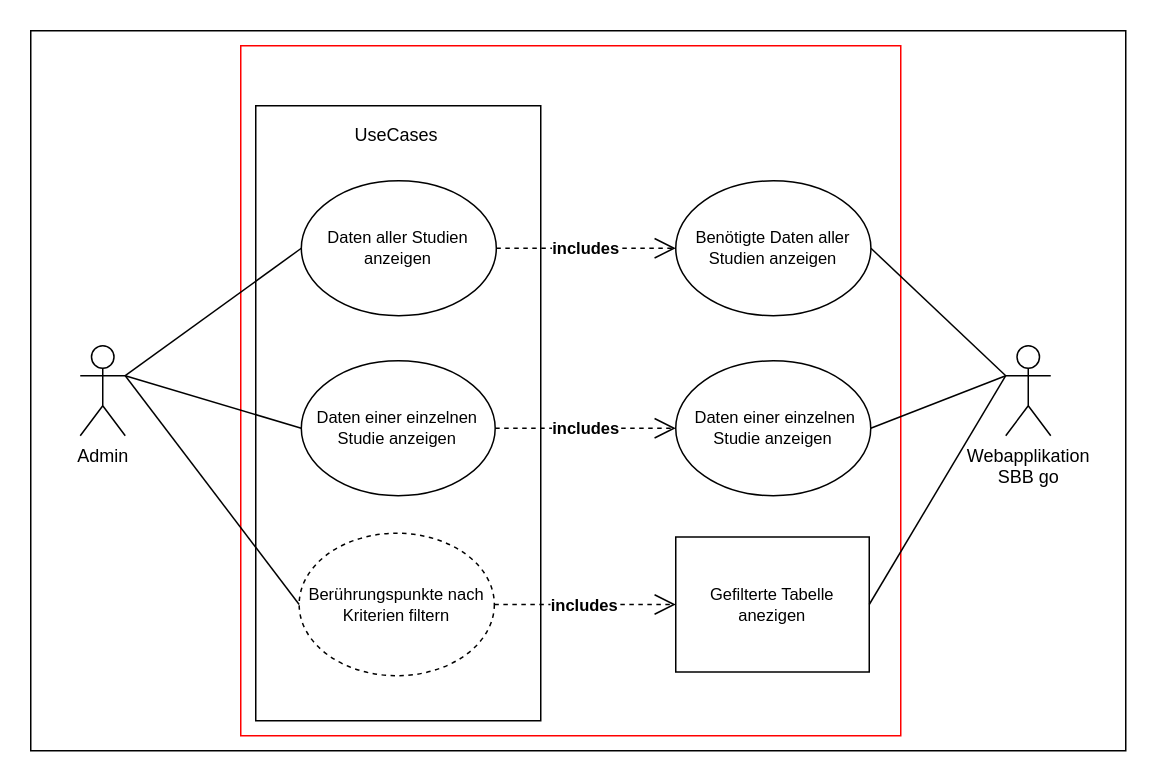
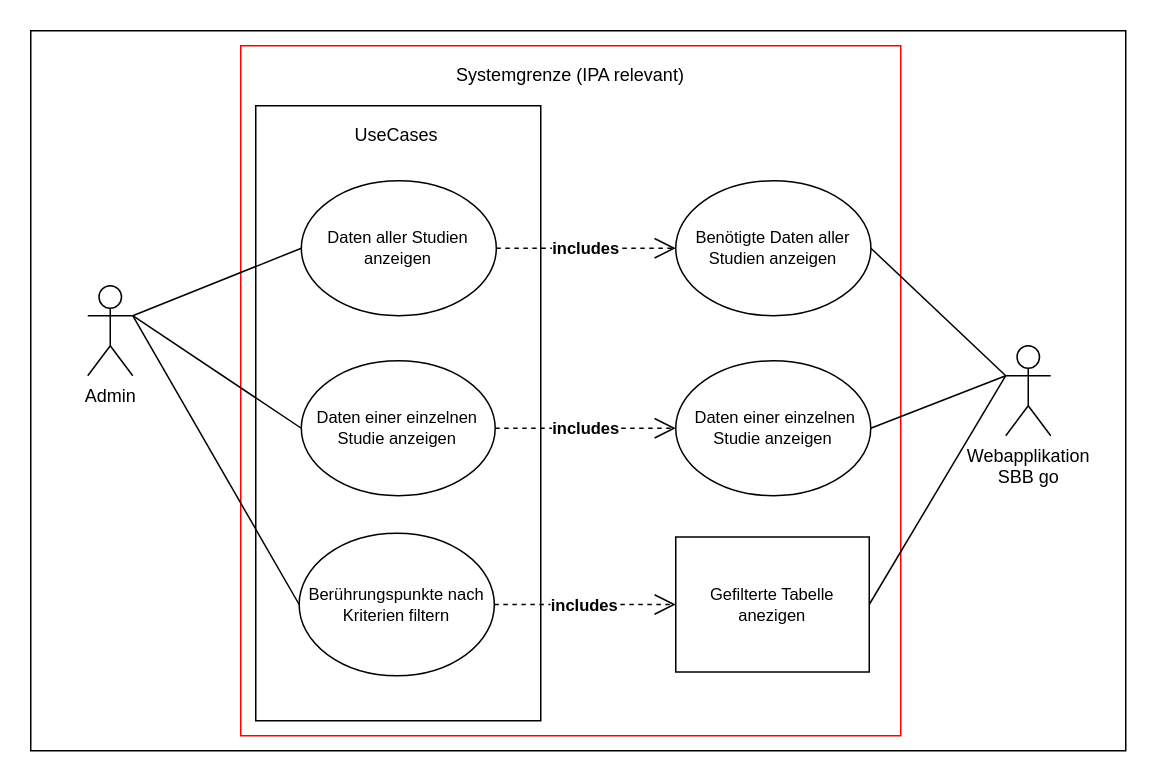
node "Systemgrenze (IPA relevant)": added
node "Admin": moved (103, 391) -> (110, 331)
node "Berührungspunkte nach Kriterien filtern": style dashed -> solid
